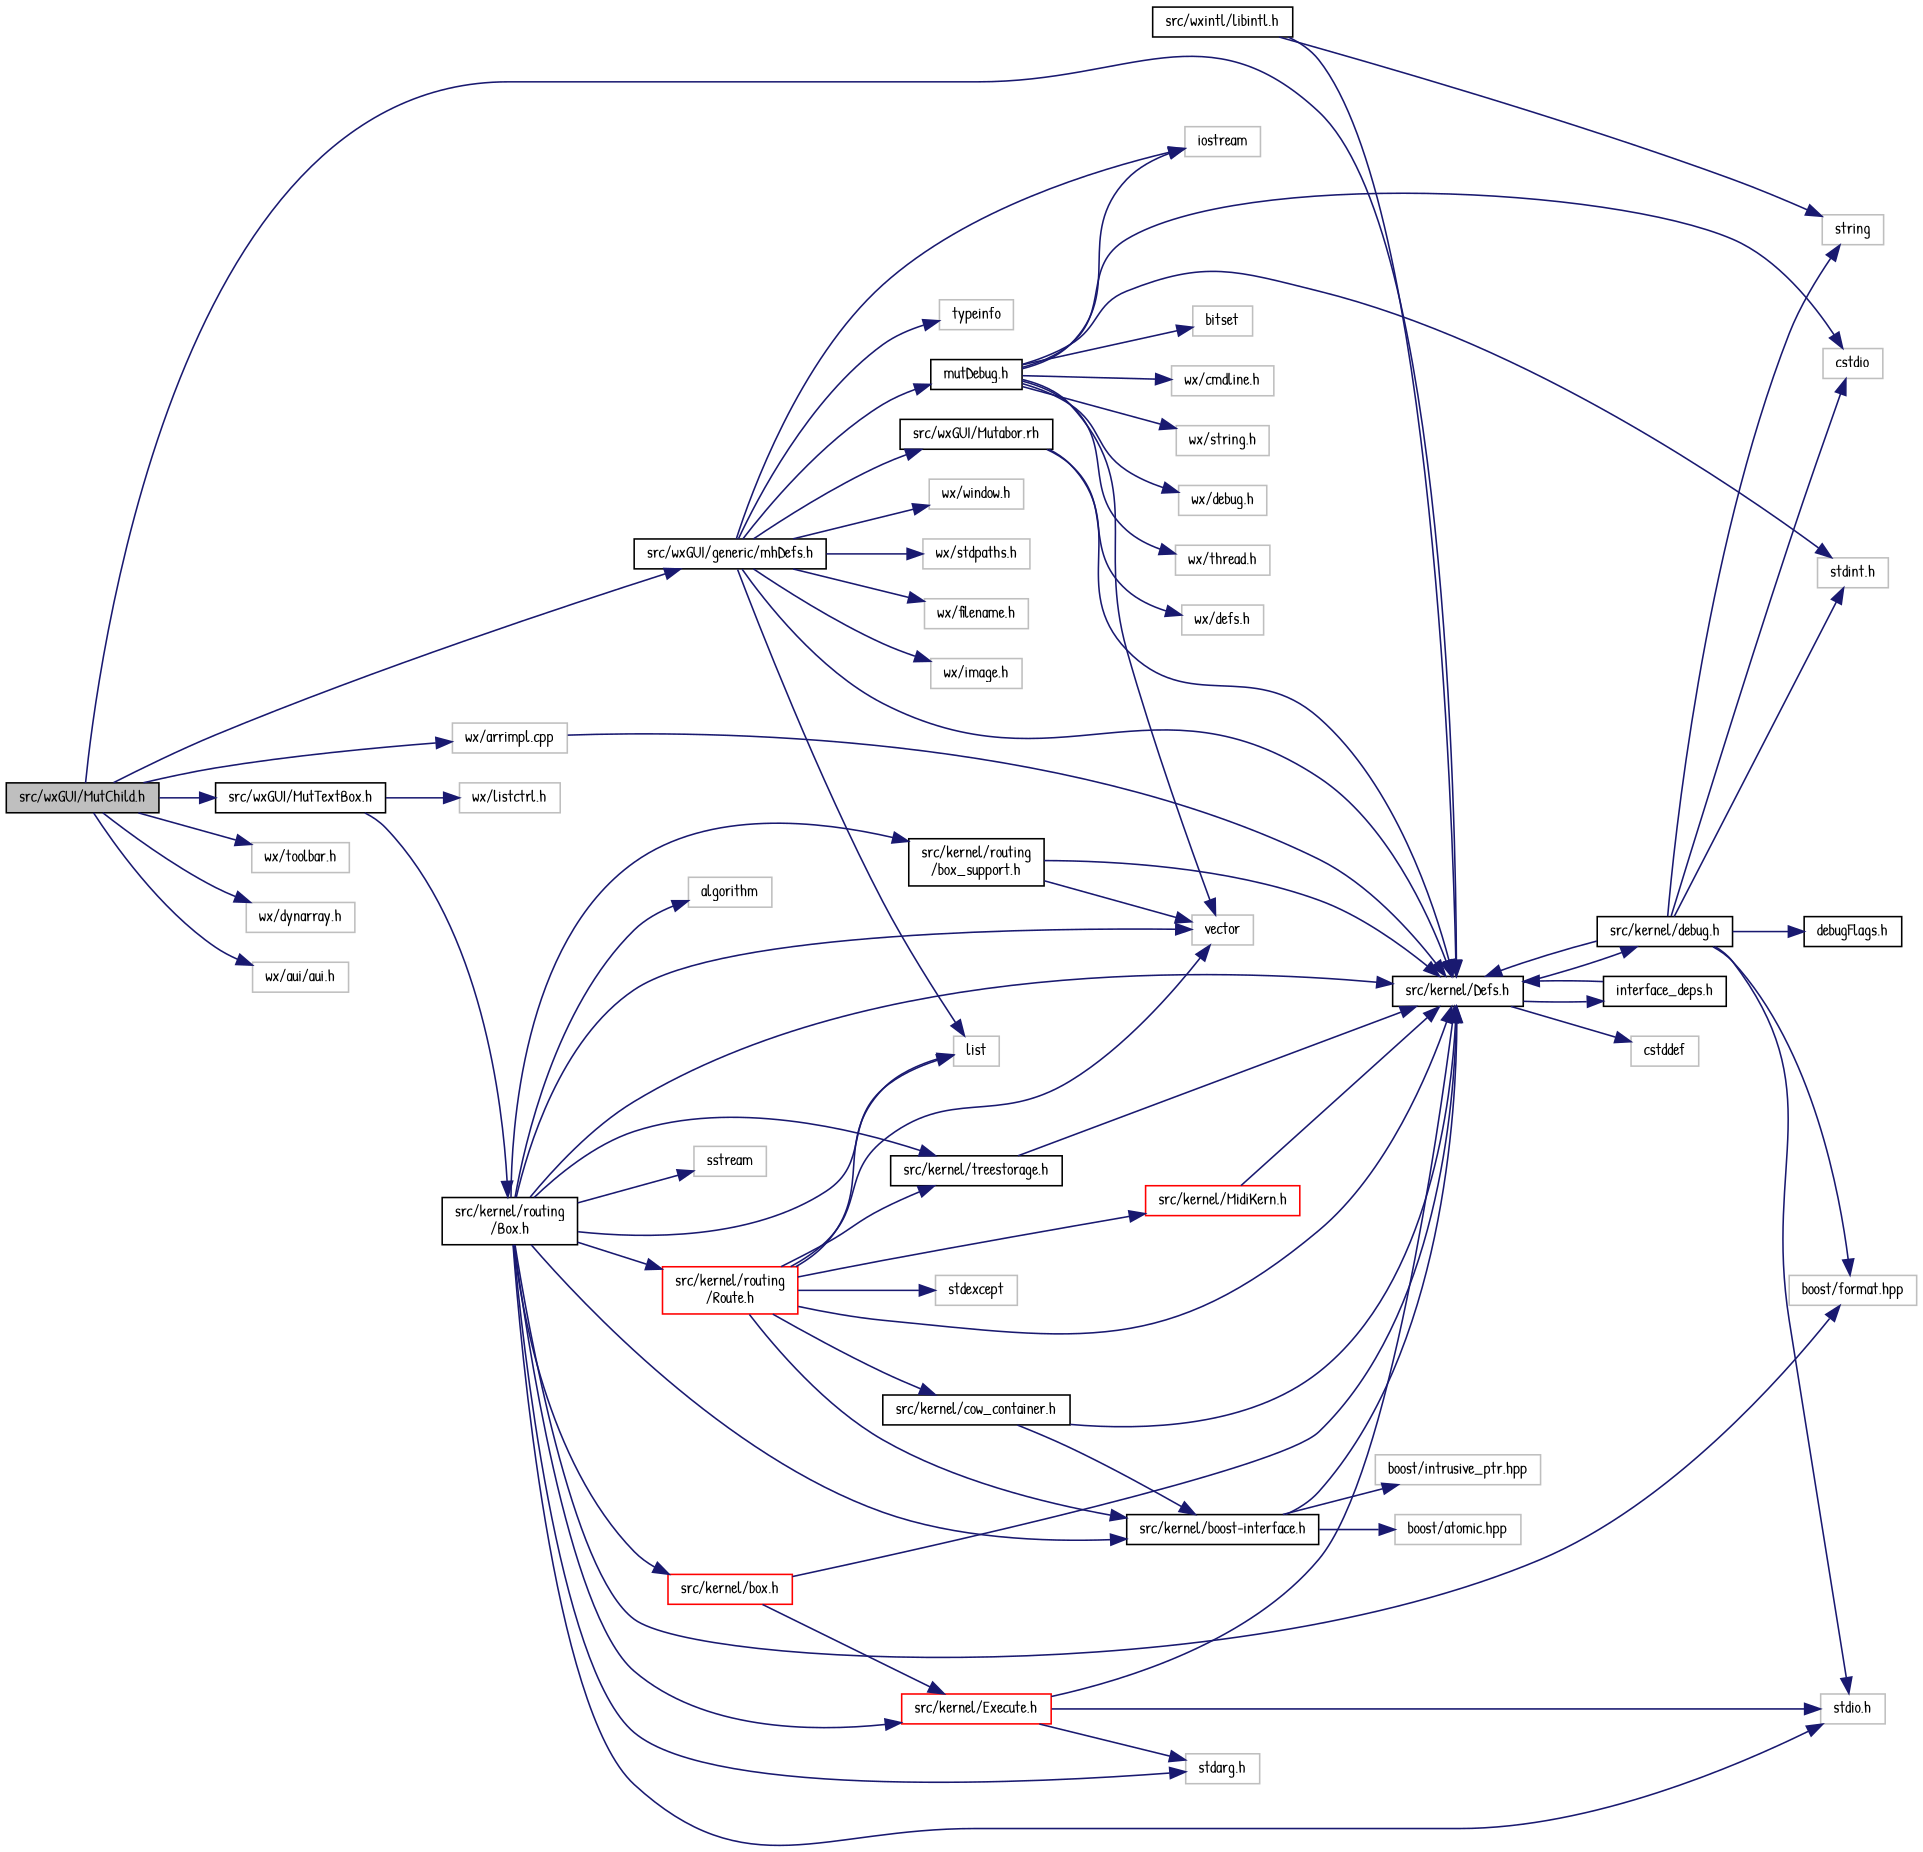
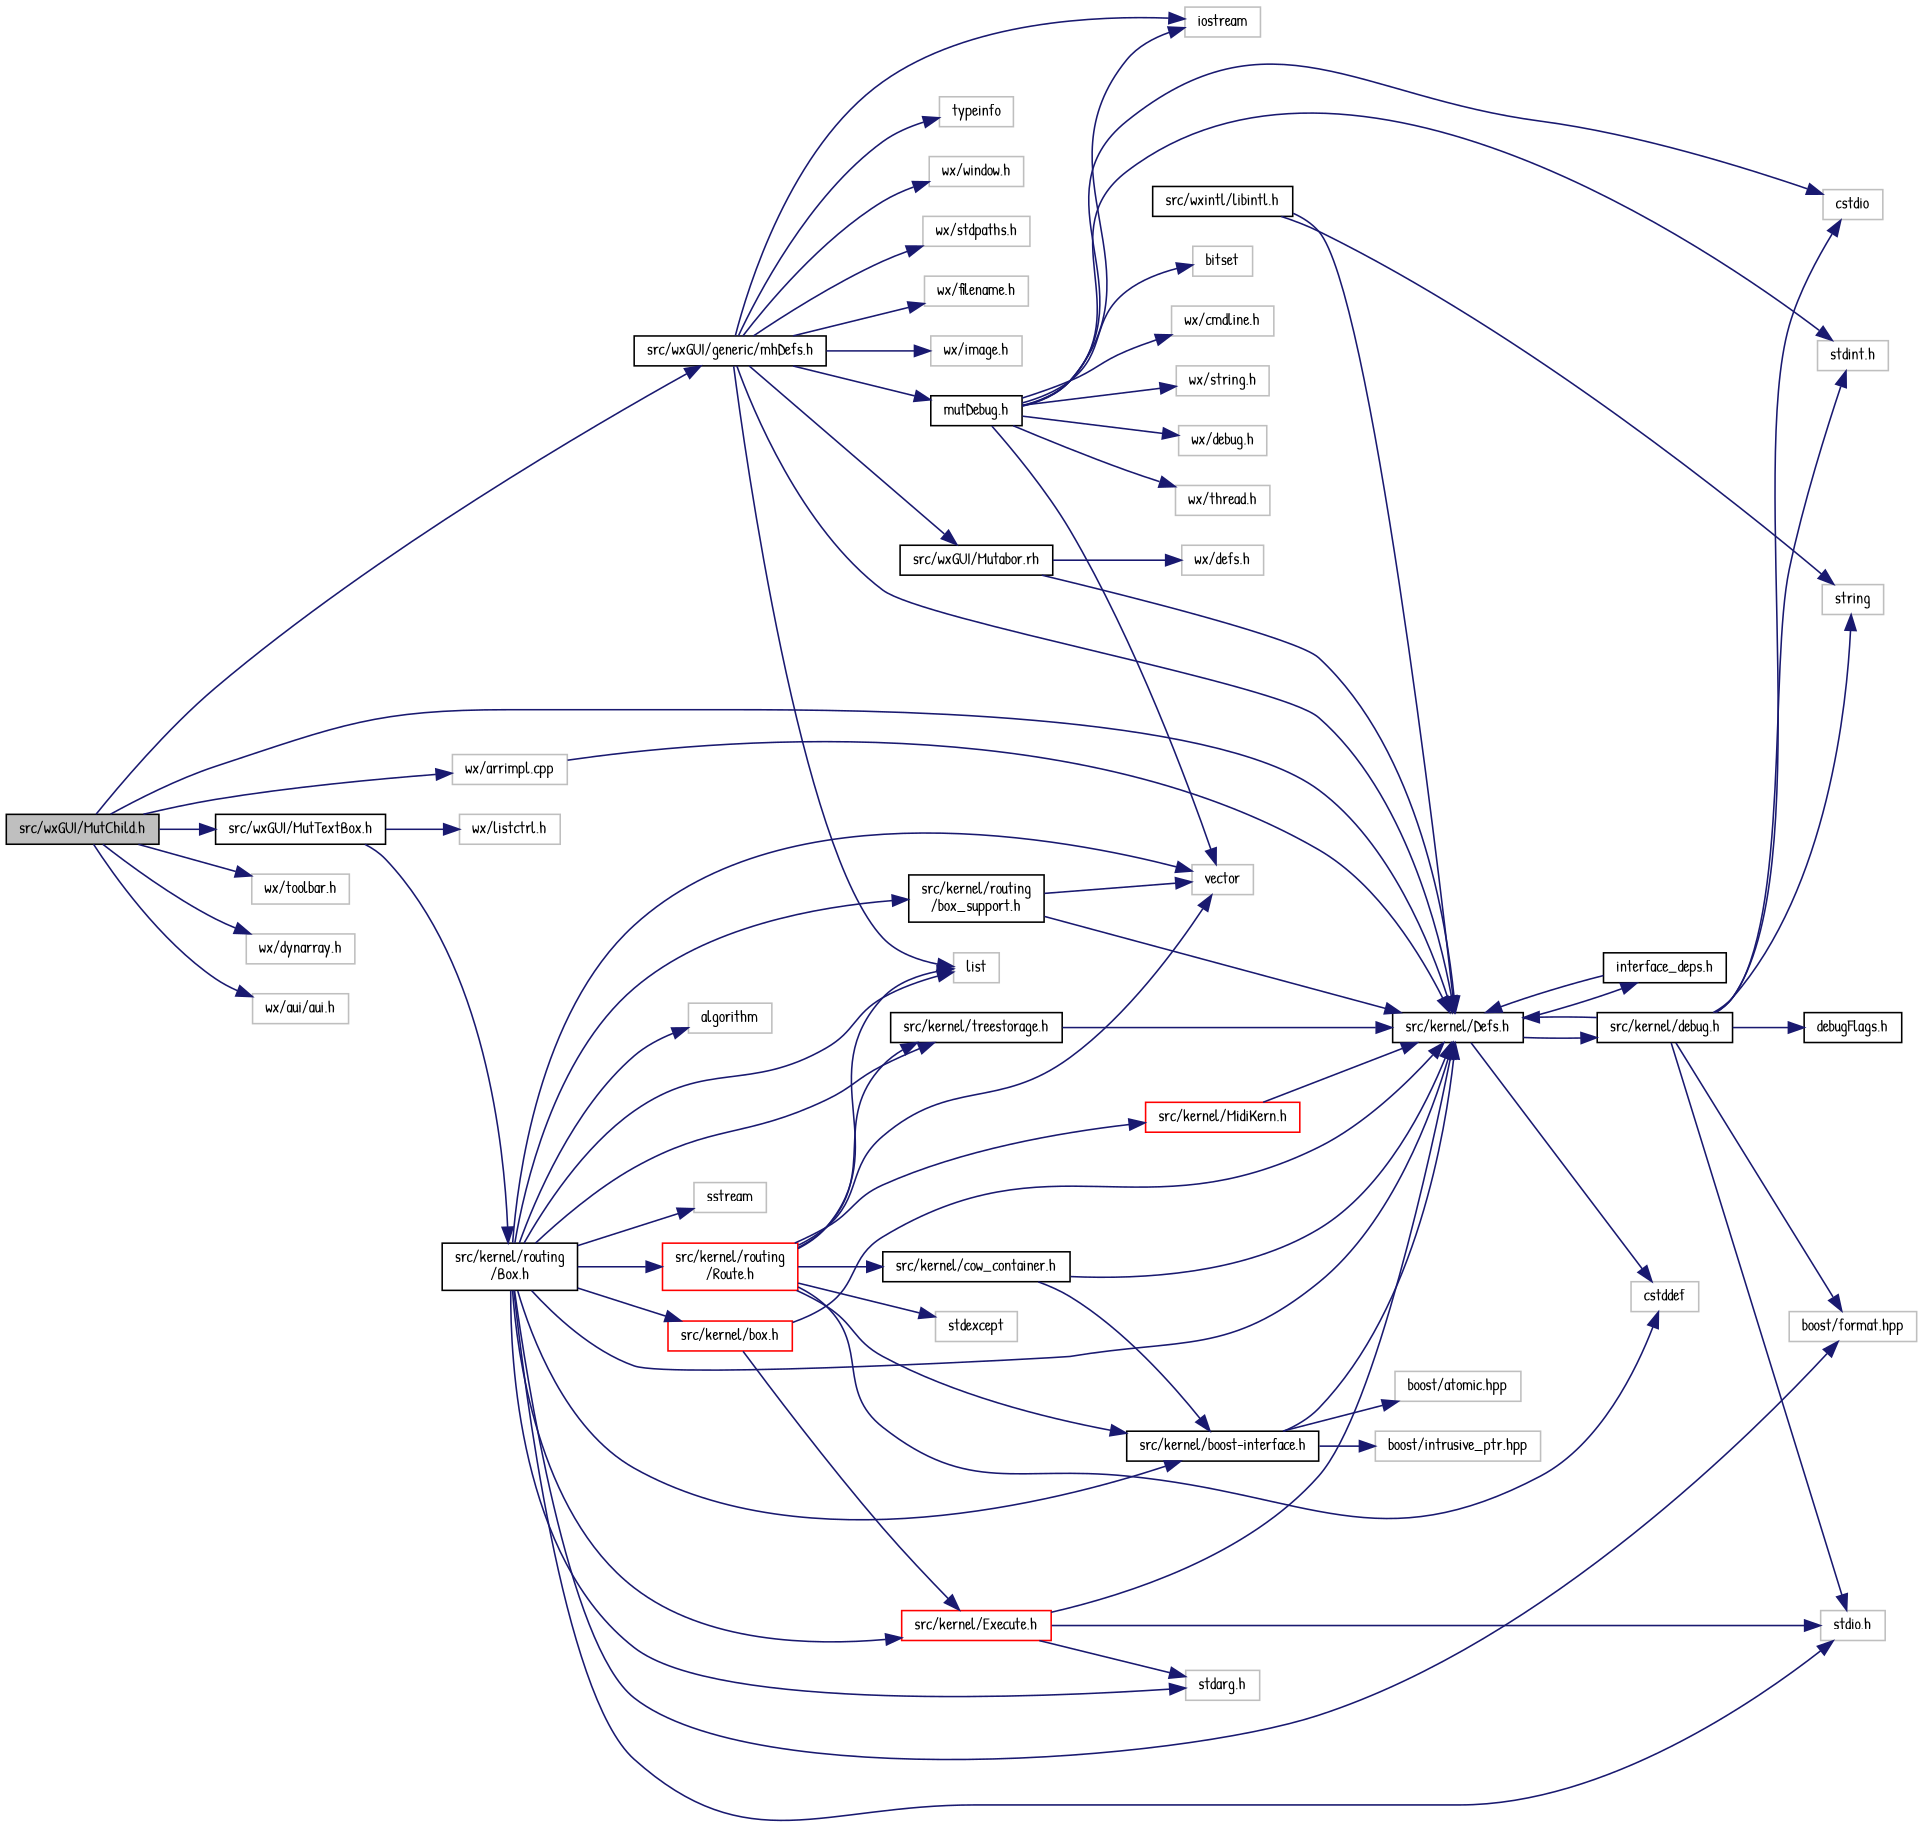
edge "src/kernel/routing /Route.h" -> "src/kernel/Defs.h": now "src/kernel/routing /Route.h" -> "cstddef"
